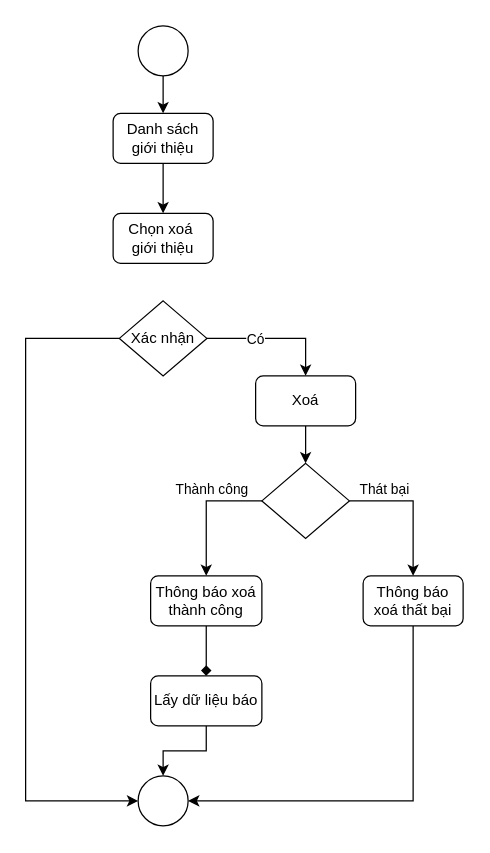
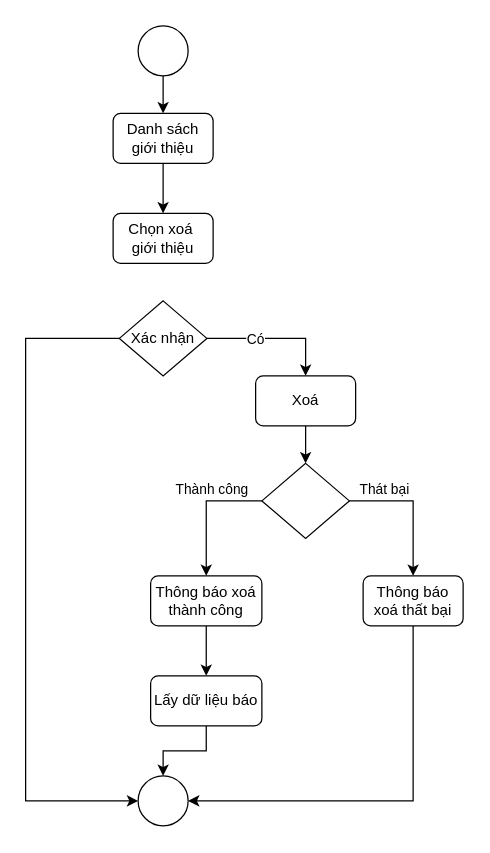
edge "Thông báo xoá thành công" -> "Lấy dữ liệu báo": arrowhead diamond -> classic
